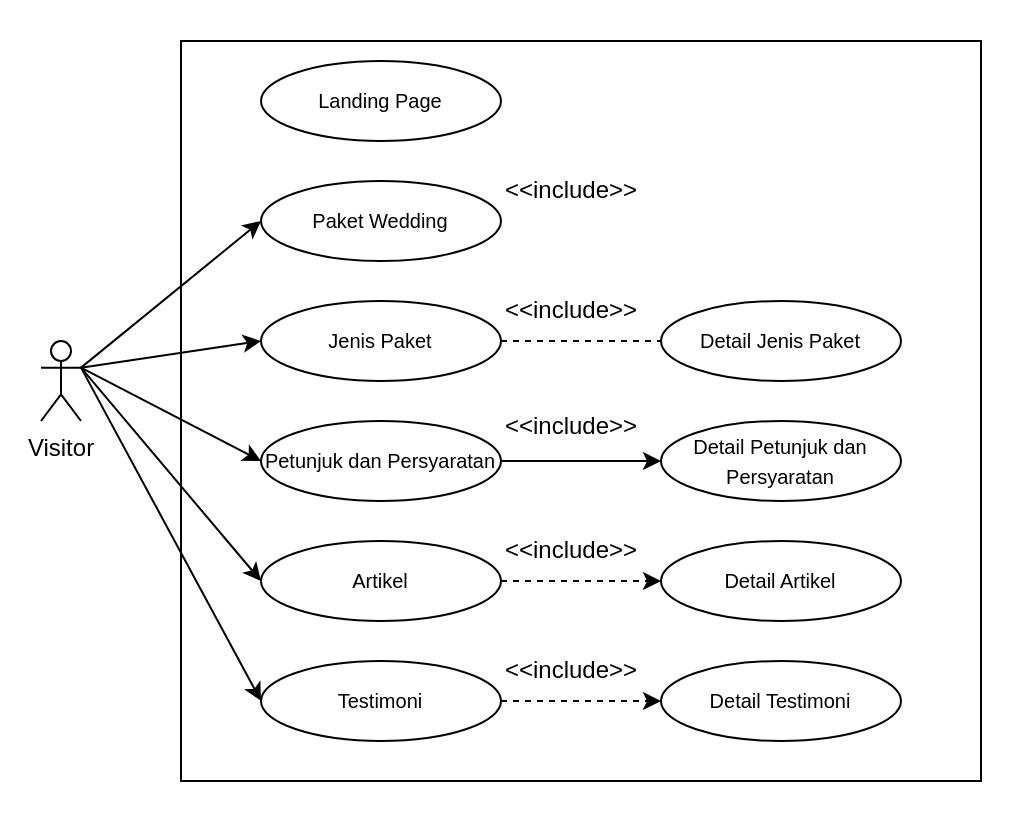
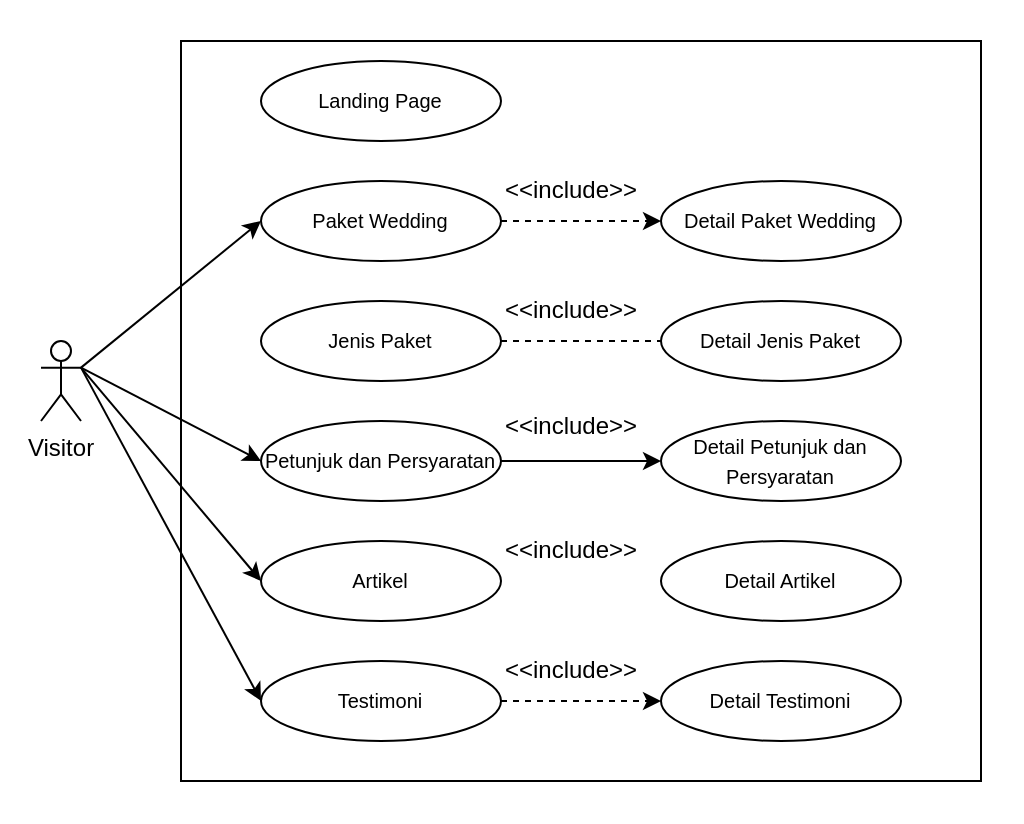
edge "Paket Wedding" -> "Detail Paket Wedding": added
node "Detail Paket Wedding": added
edge "Visitor" -> "Jenis Paket": removed
edge "Artikel" -> "Detail Artikel": removed
